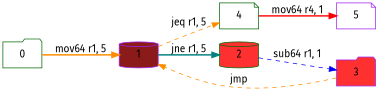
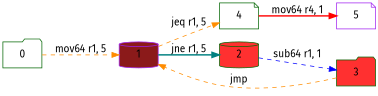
edge "0" -> "1": style bold -> dashed
node "3": color purple -> darkgreen
